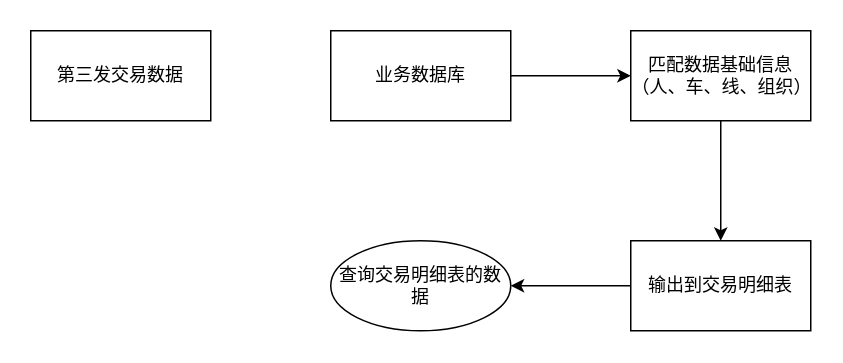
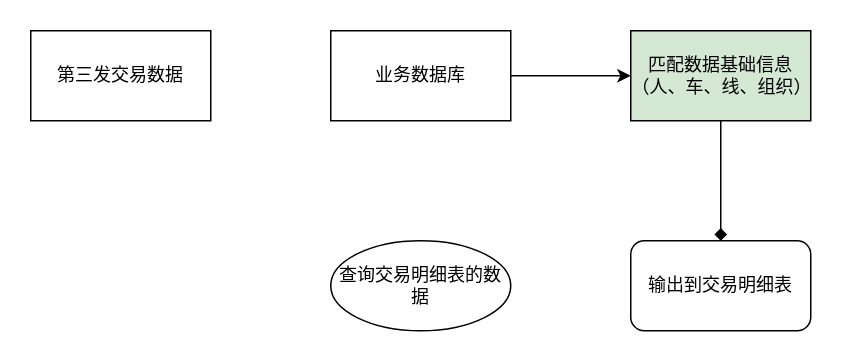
node "匹配数据基础信息（人、车、线、组织）": fillcolor #ffffff -> #d5e8d4
edge "匹配数据基础信息（人、车、线、组织）" -> "输出到交易明细表": arrowhead classic -> diamond
edge "输出到交易明细表" -> "查询交易明细表的数据": removed
node "输出到交易明细表": shape rectangle -> rounded rectangle
